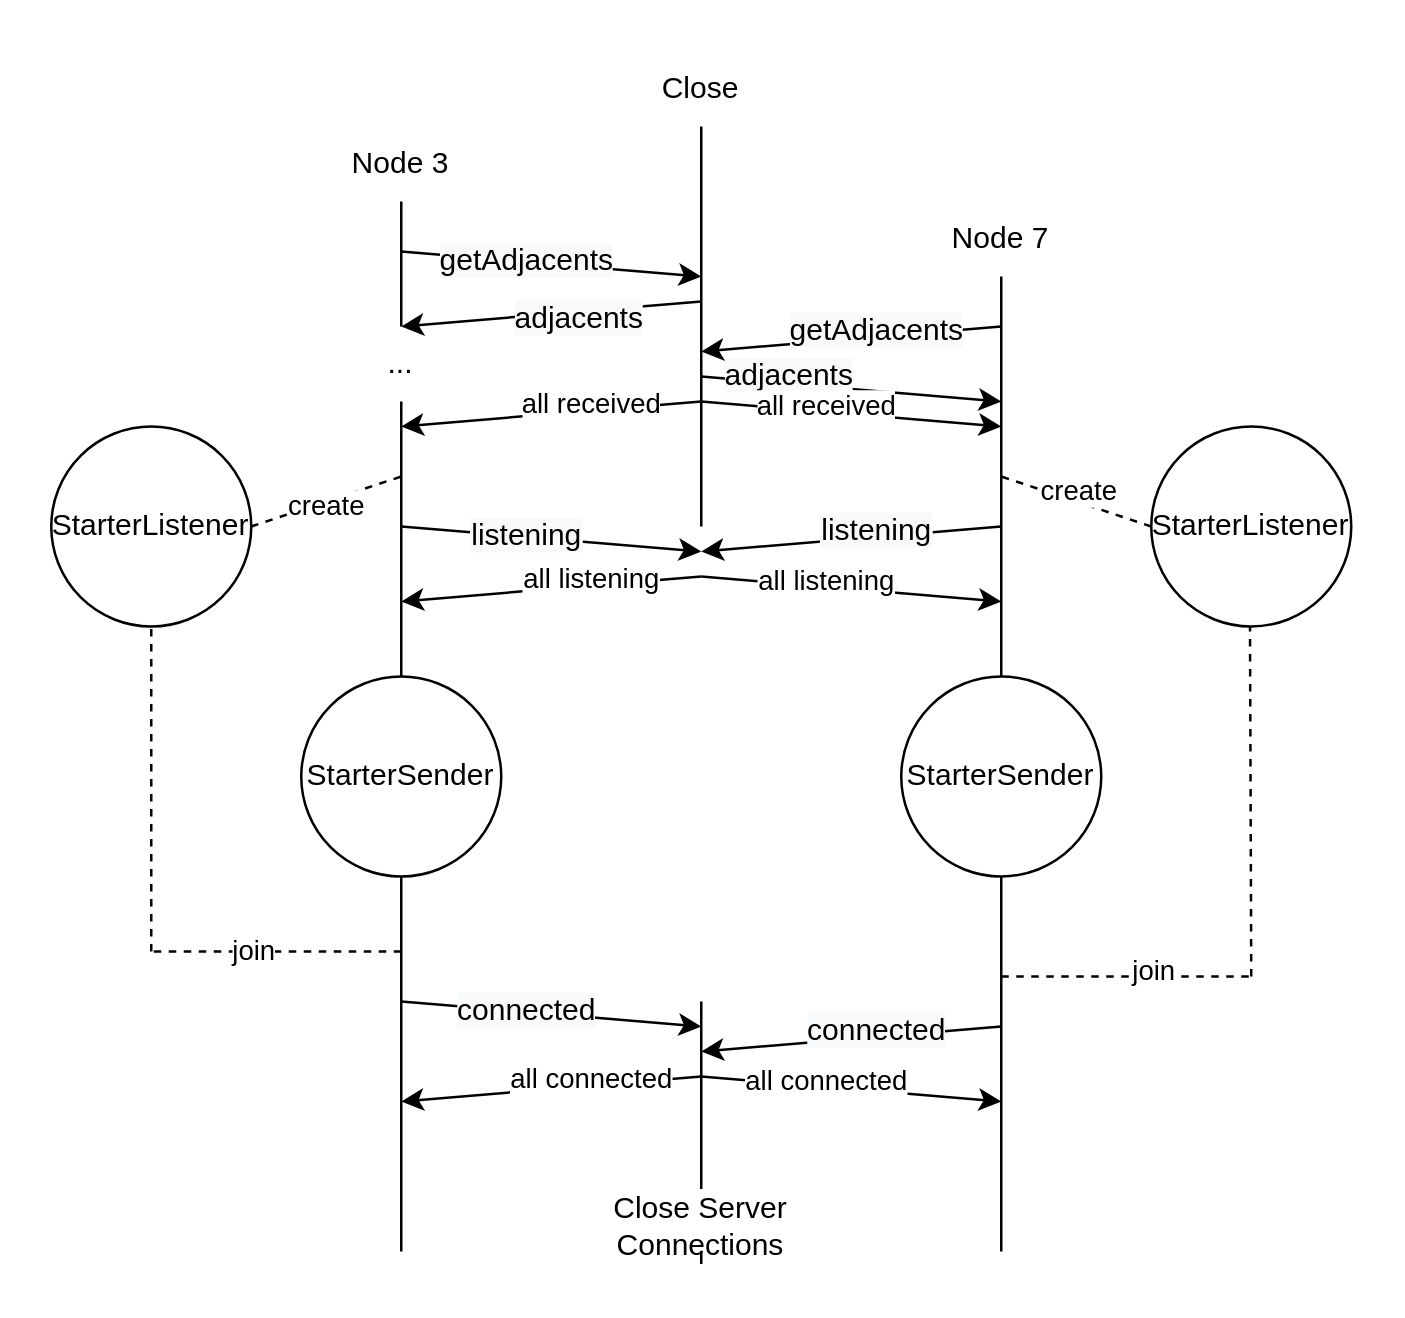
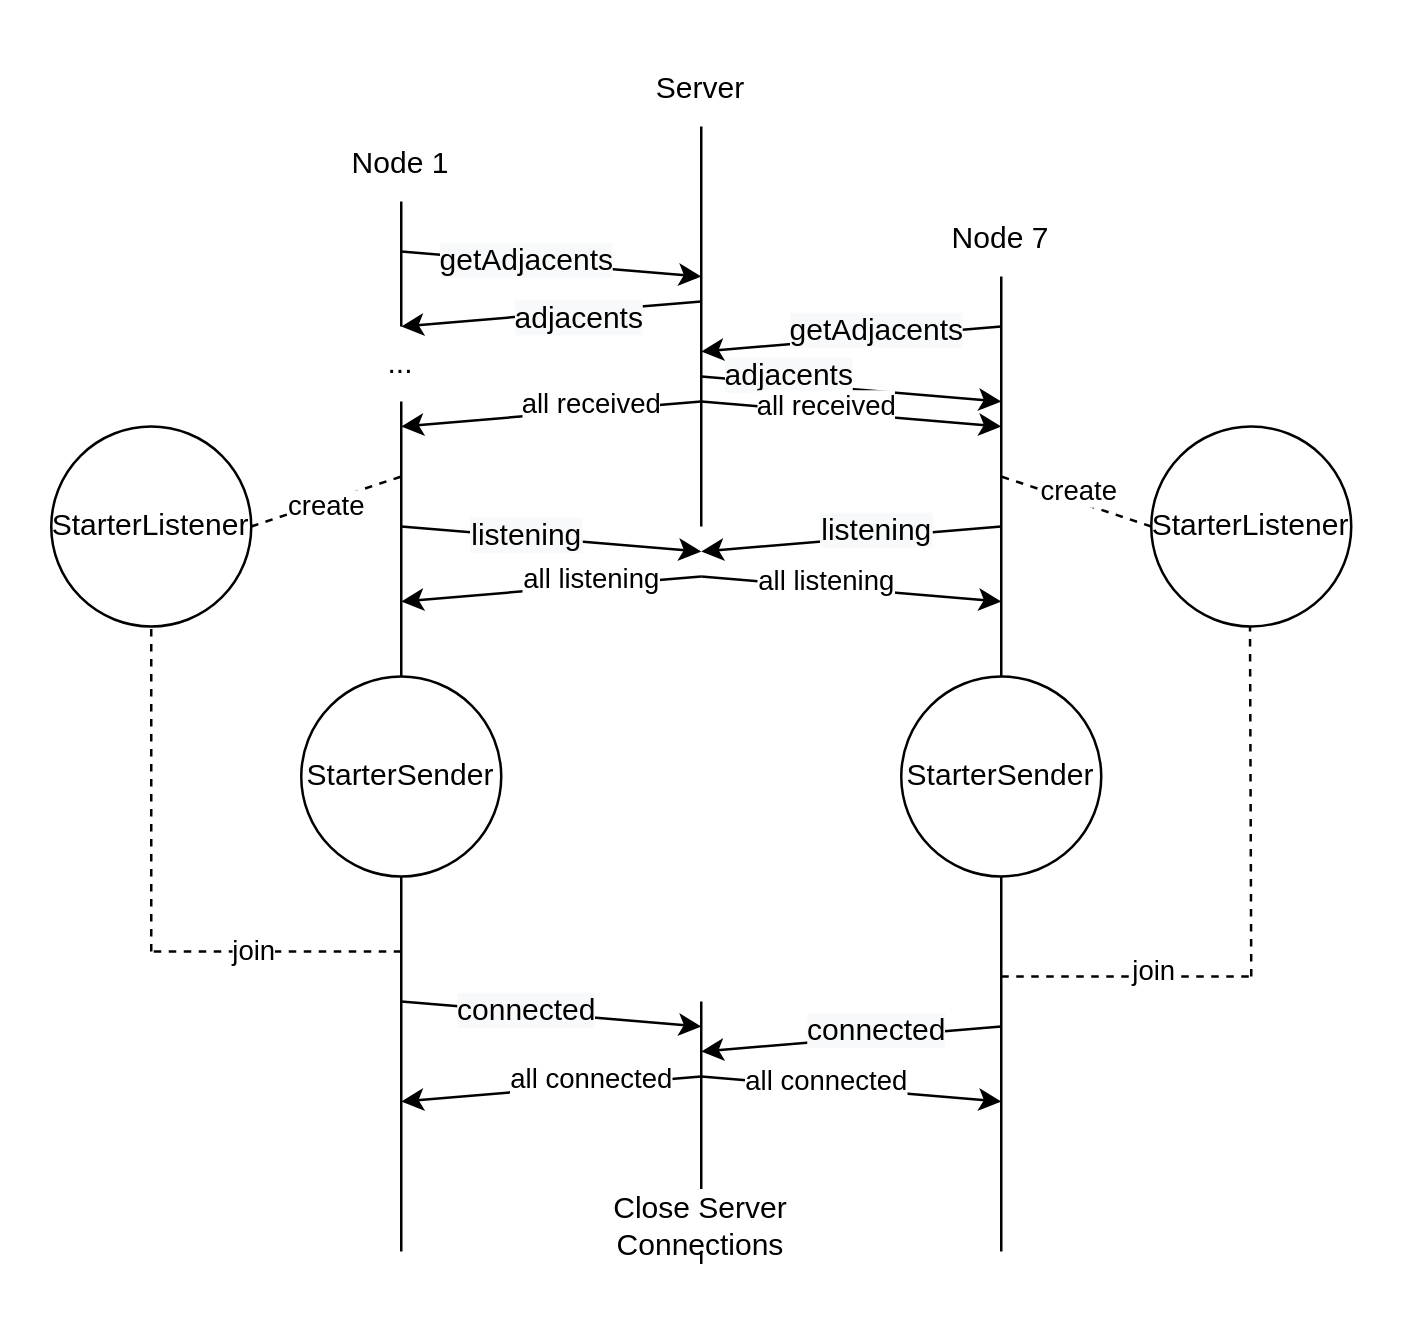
node "Close": label "Close" -> "Server"
node "Node 3": label "Node 3" -> "Node 1"
